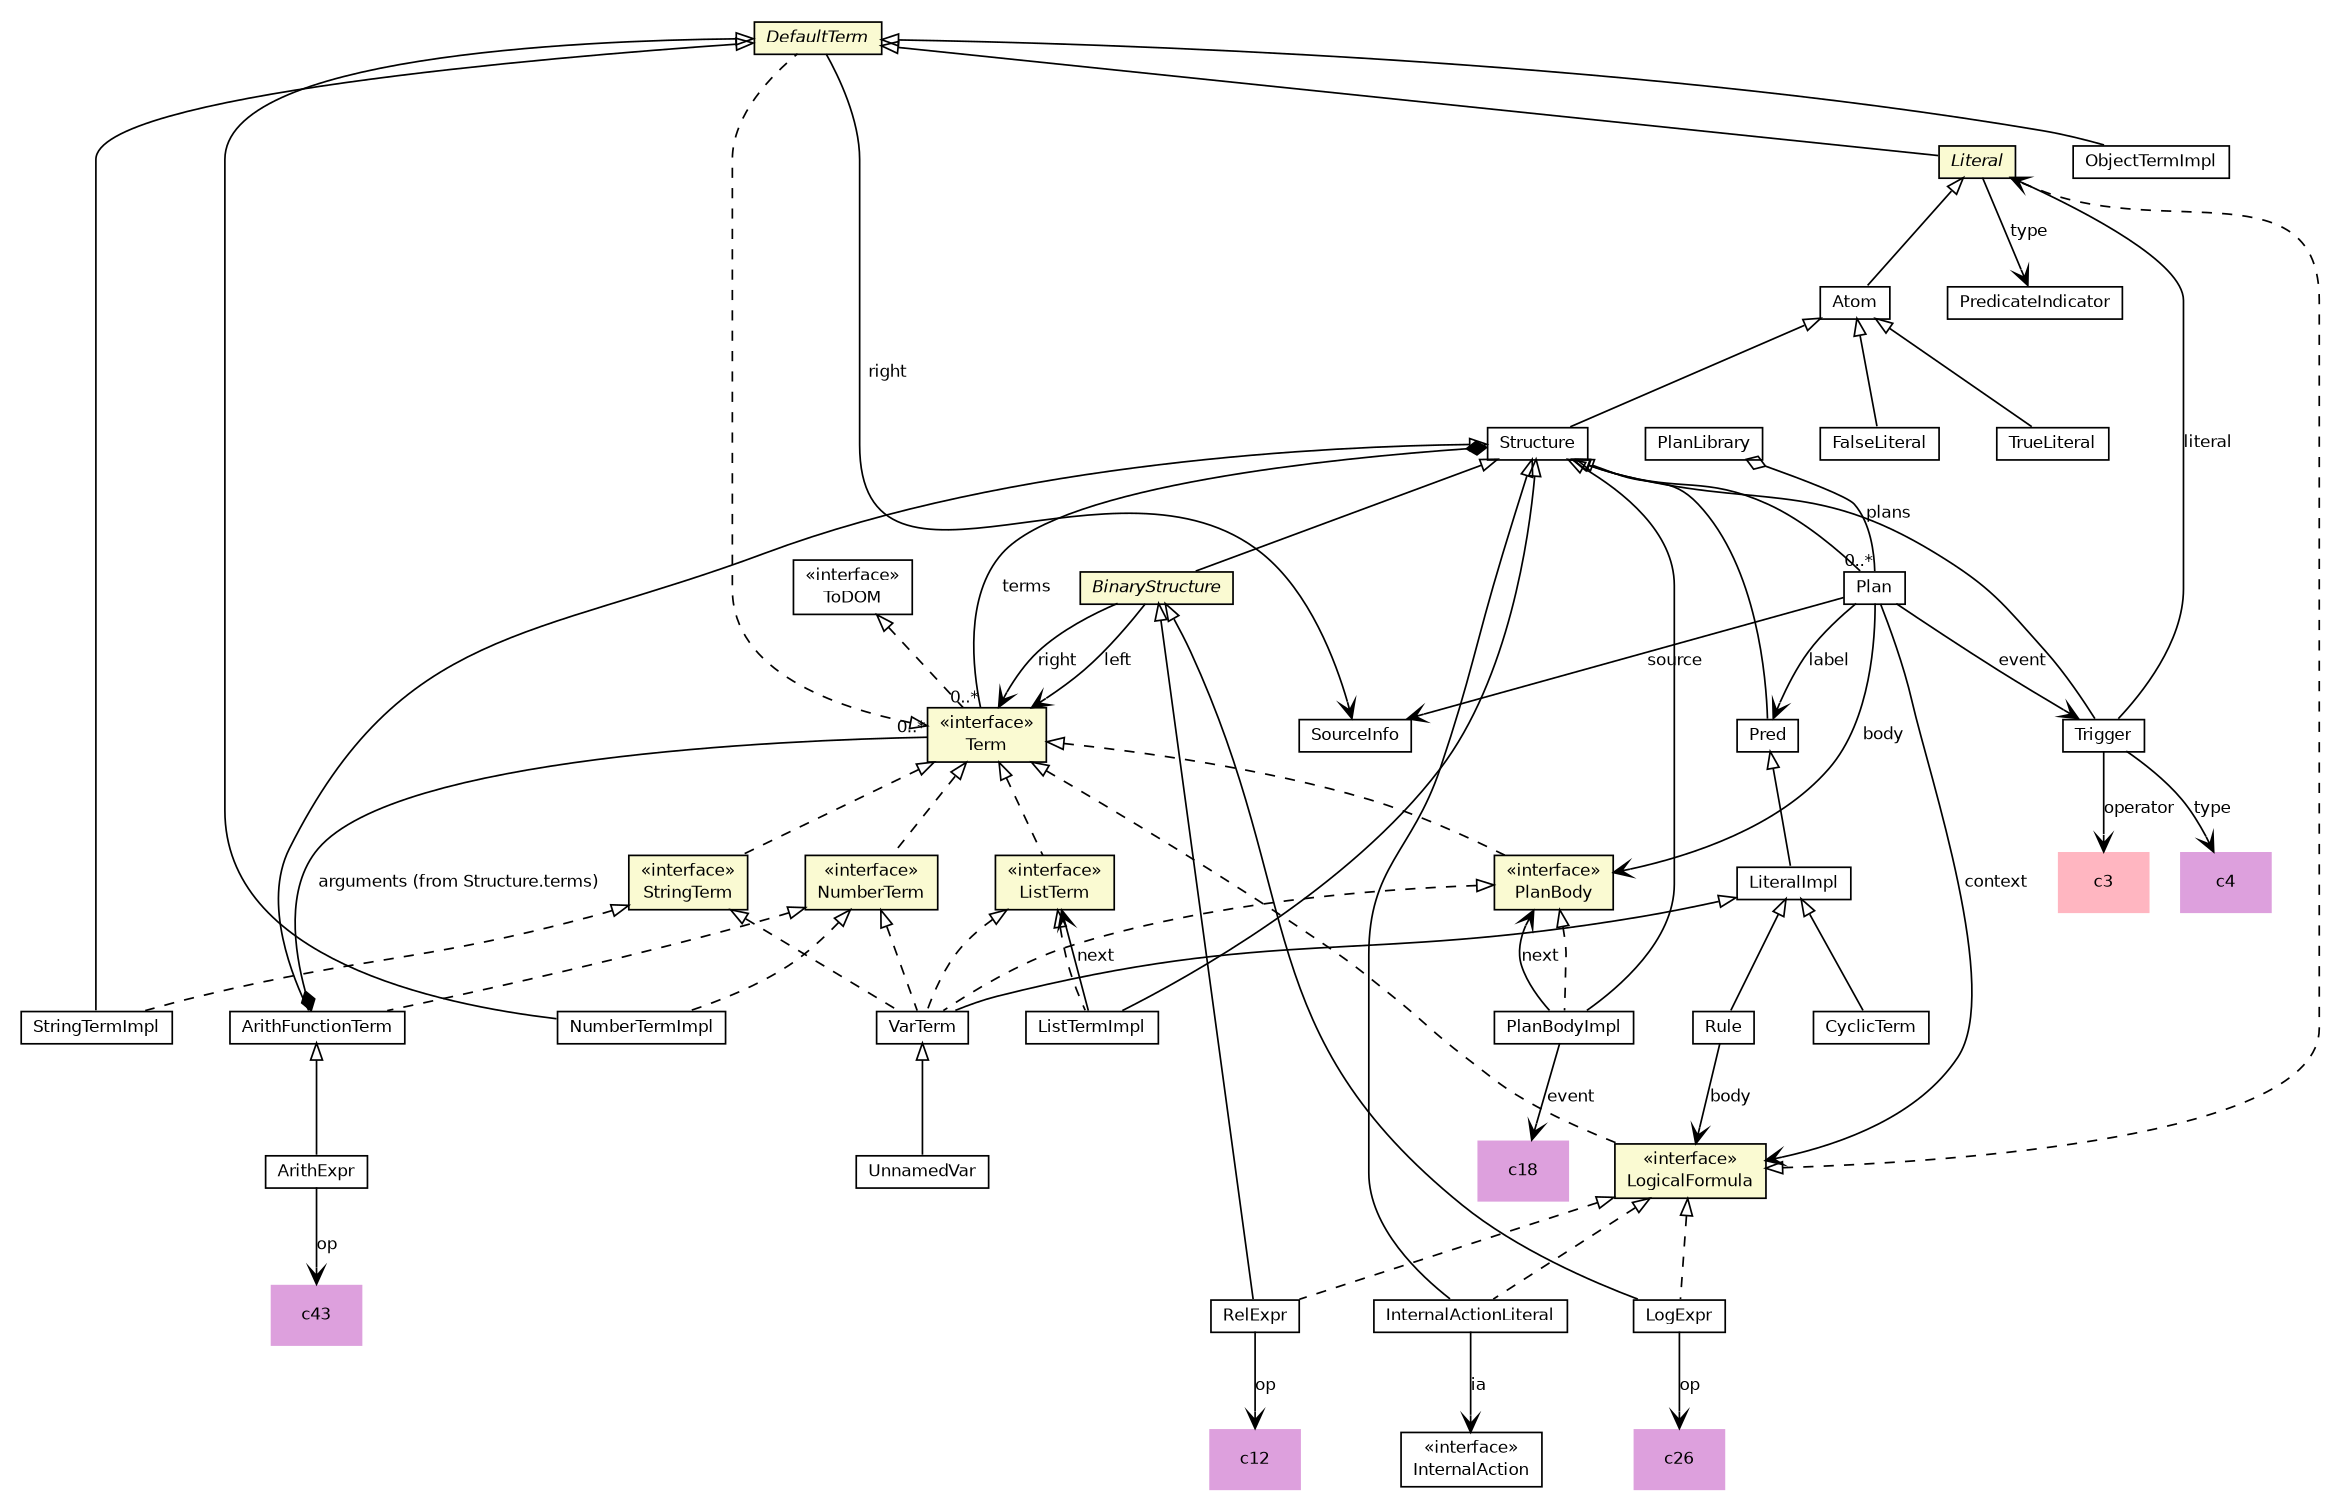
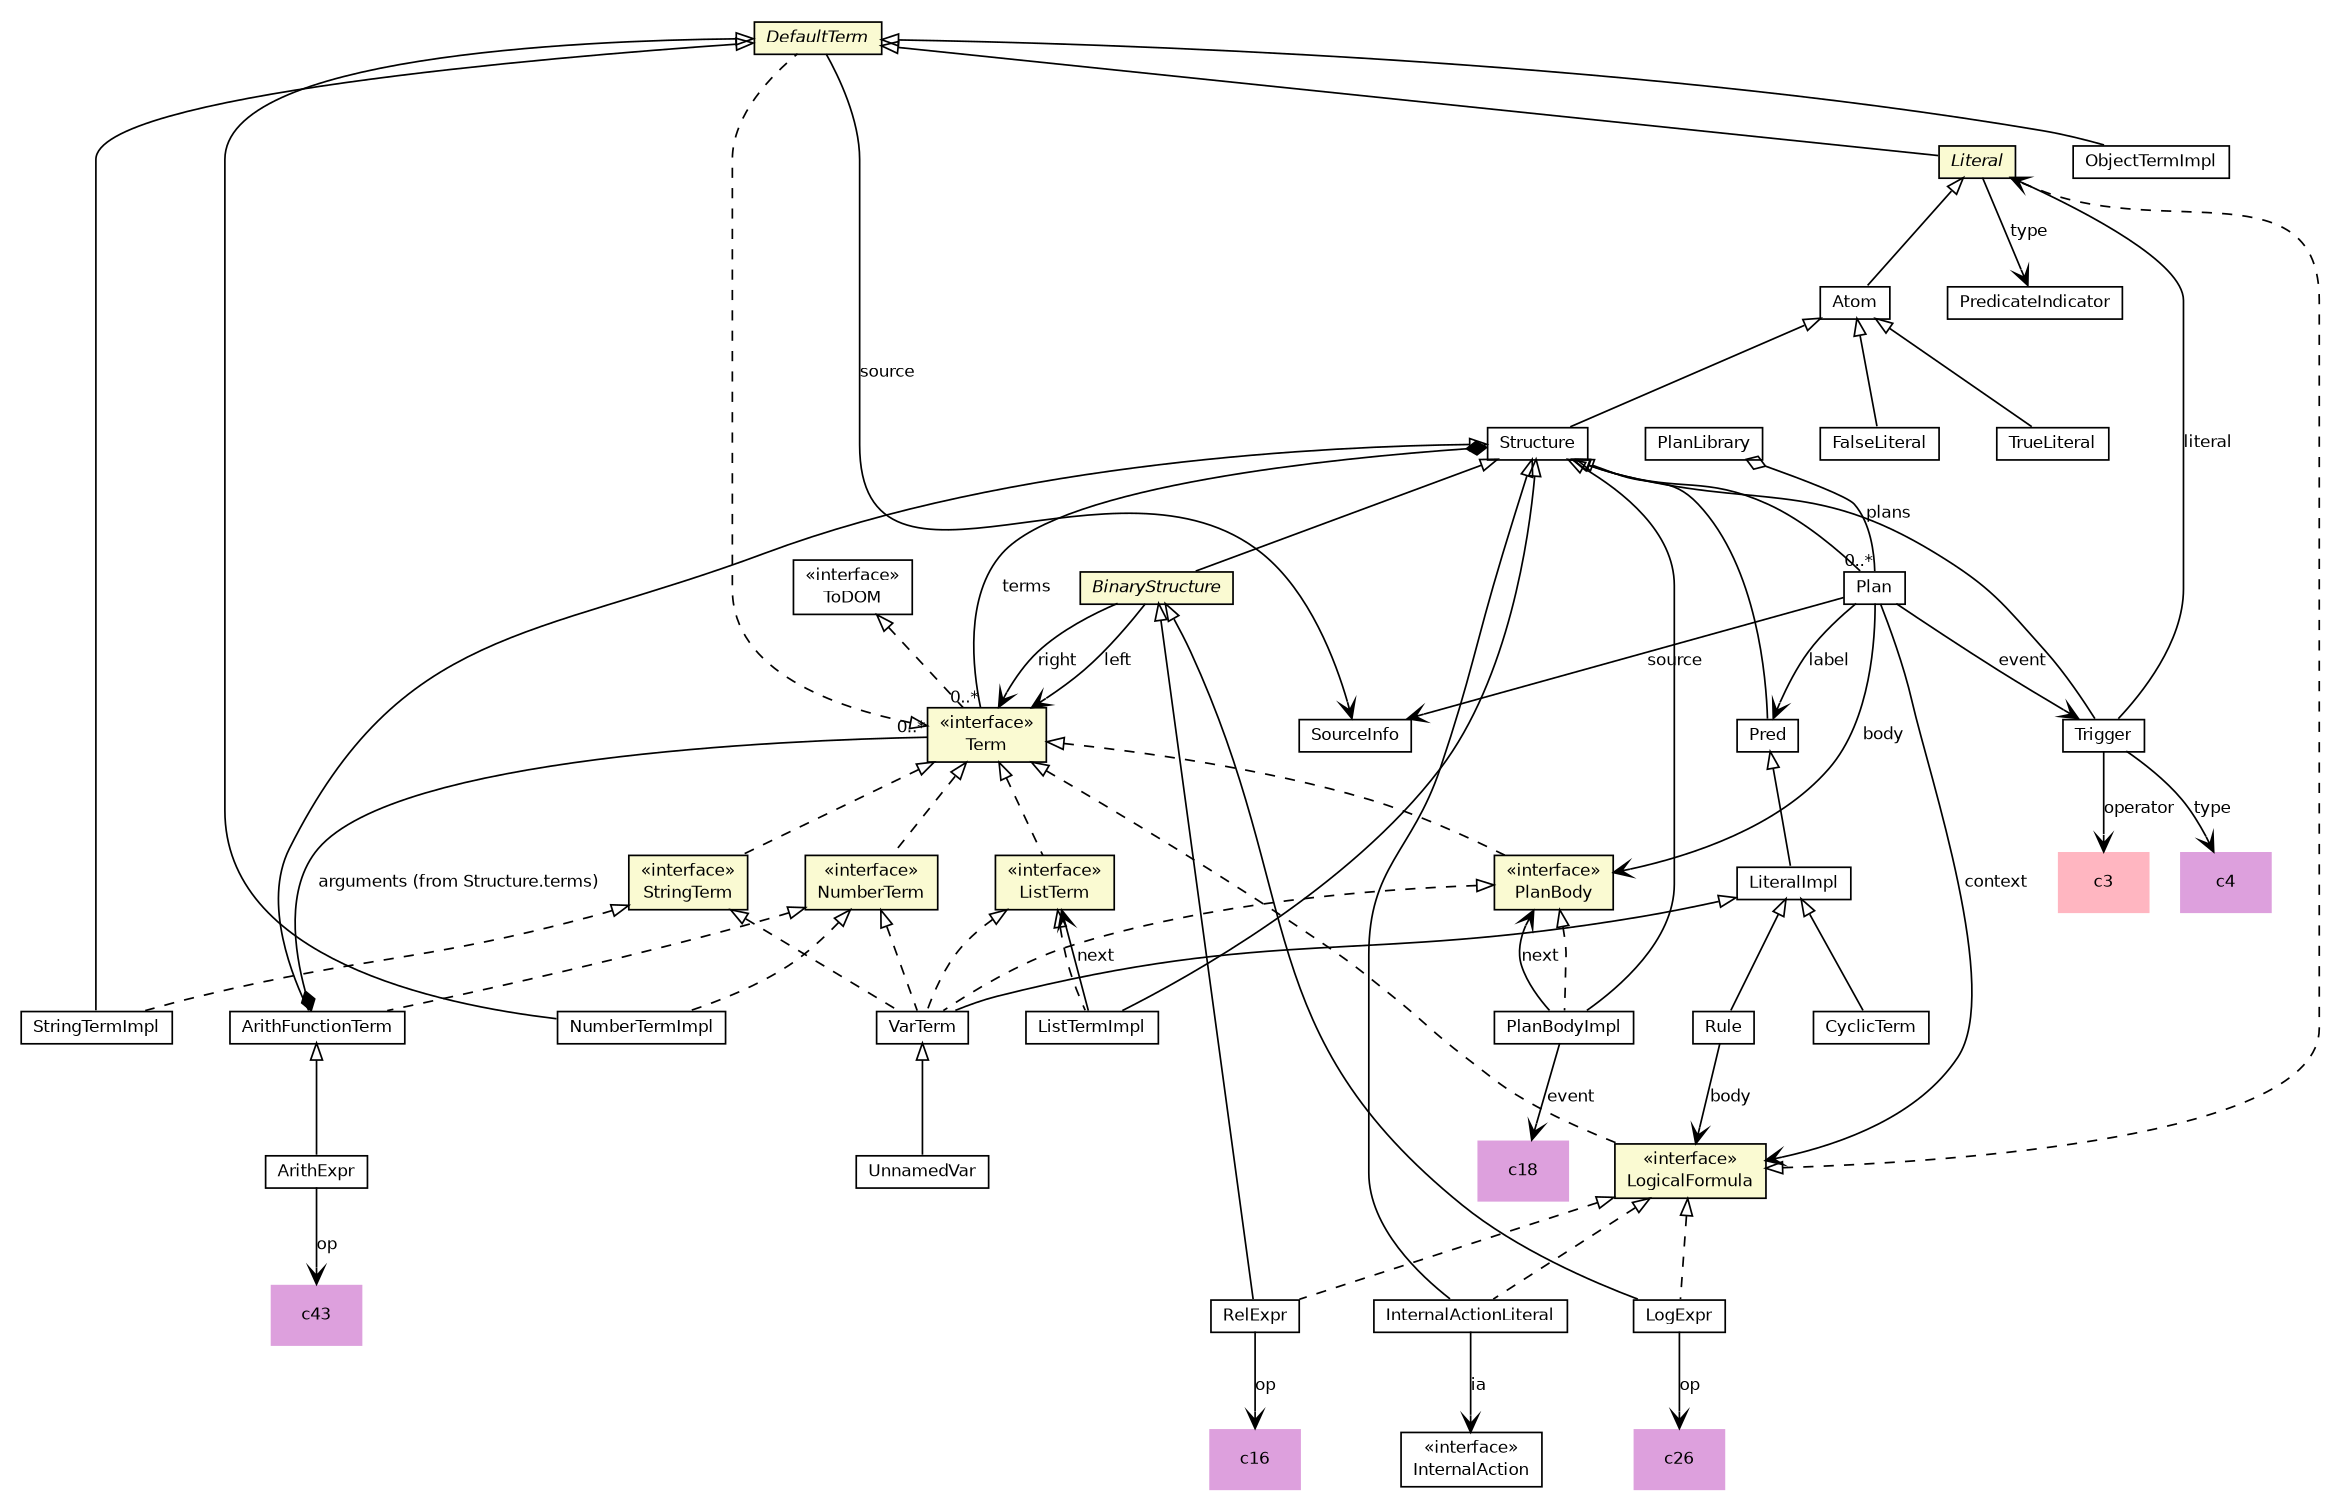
edge "DefaultTerm" -> "SourceInfo": label "right" -> "source"
node "c12": label "c12" -> "c16"
